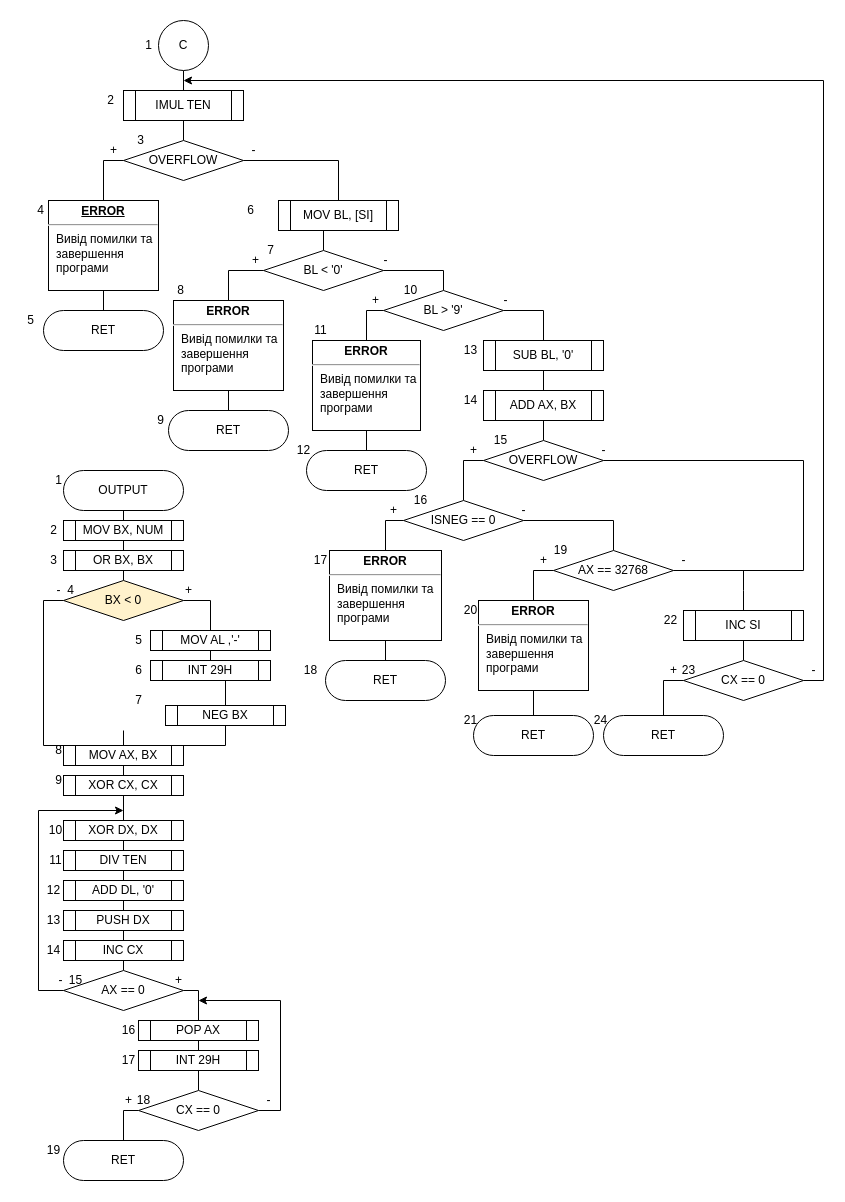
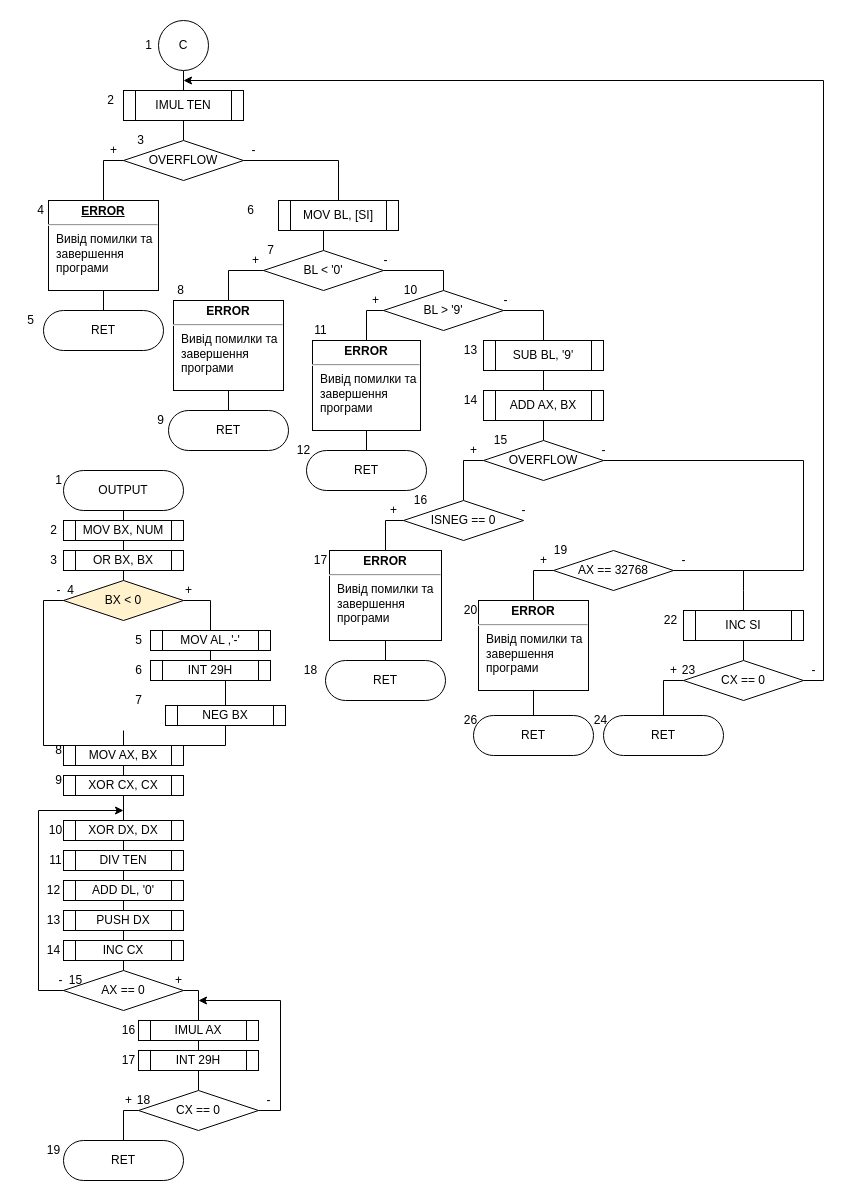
node "SUB BL, '0'": label "SUB BL, '0'" -> "SUB BL, '9'"
edge "ISNEG == 0" -- "AX == 32768": removed
node "21": label "21" -> "26"
node "POP AX": label "POP AX" -> "IMUL AX"
